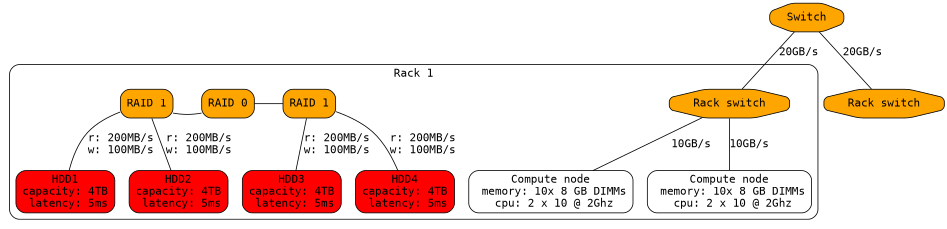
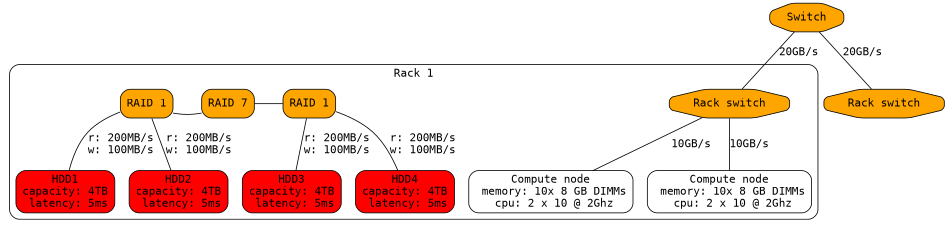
node "RAID 0": label "RAID 0" -> "RAID 7"
